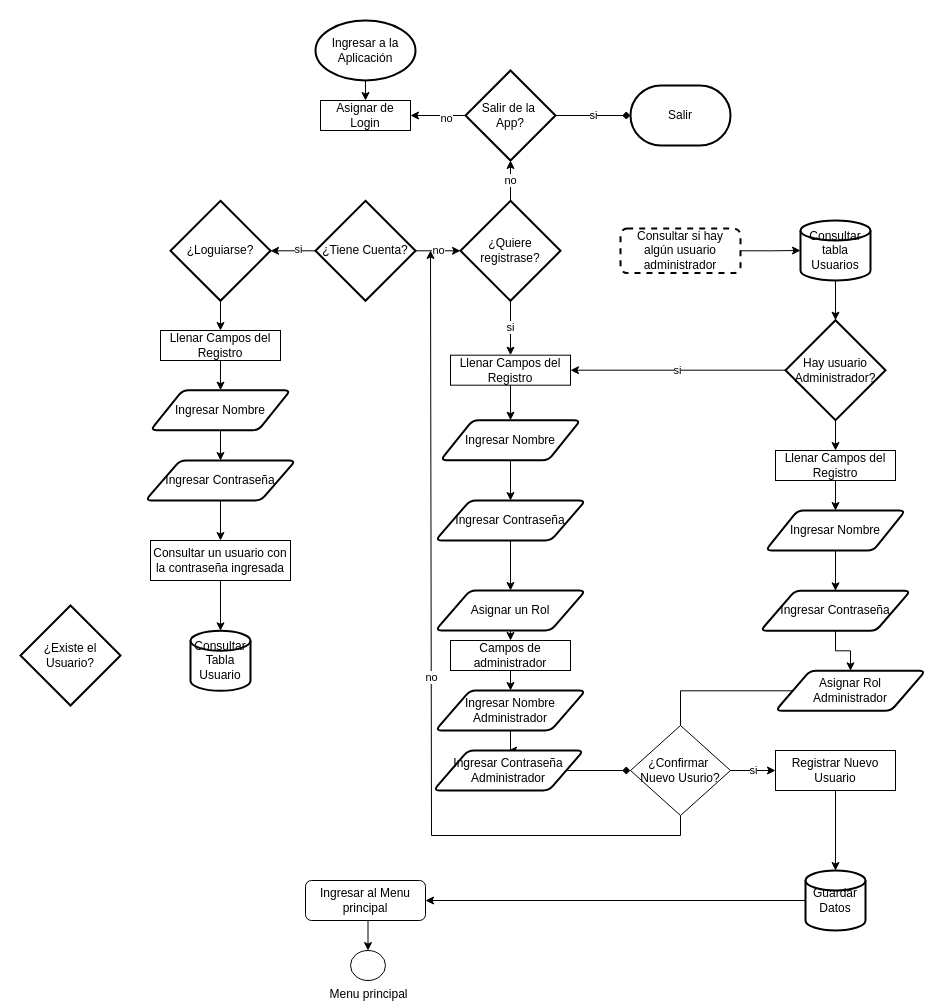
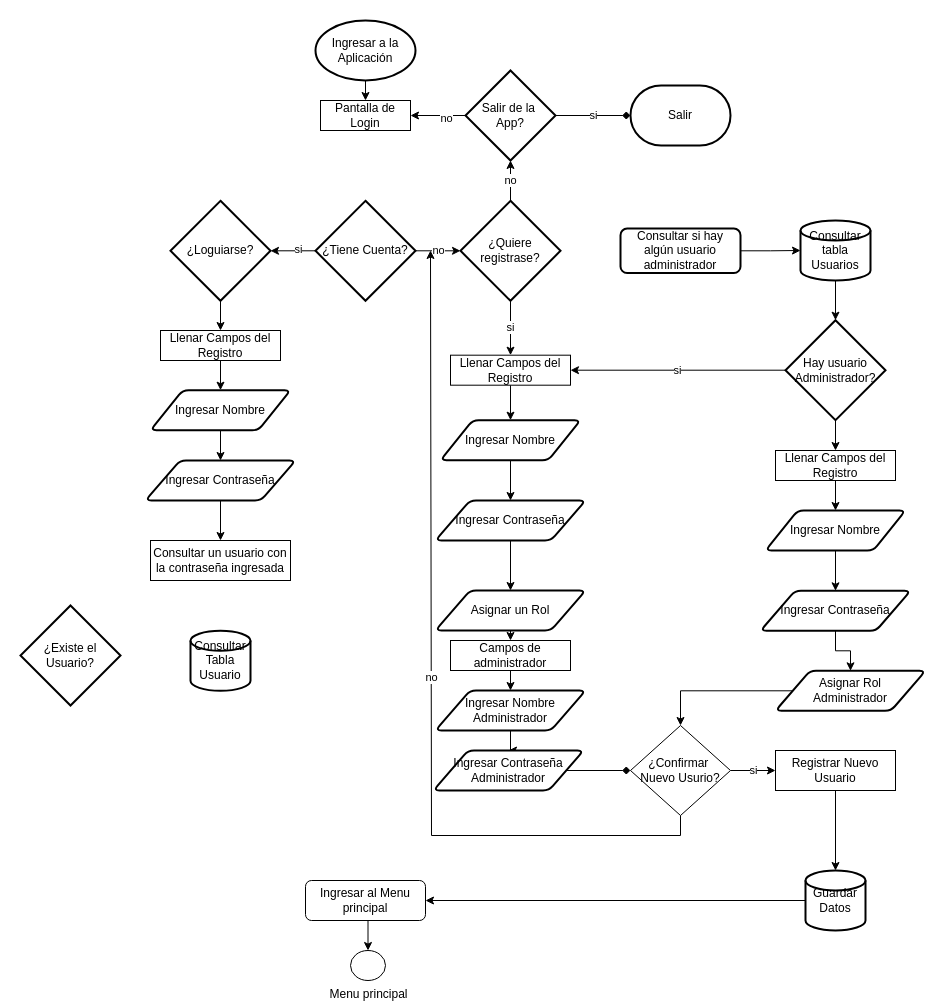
node "Asignar de Login": label "Asignar de Login" -> "Pantalla de Login"
node "Consultar si hay algún usuario administrador": style dashed -> solid
edge "Consultar un usuario con la contraseña ingresada" -> "Consultar Tabla Usuario": removed
edge "Asignar Rol Administrador" -- "¿Confirmar Nuevo Usurio?": arrowhead none -> classic
